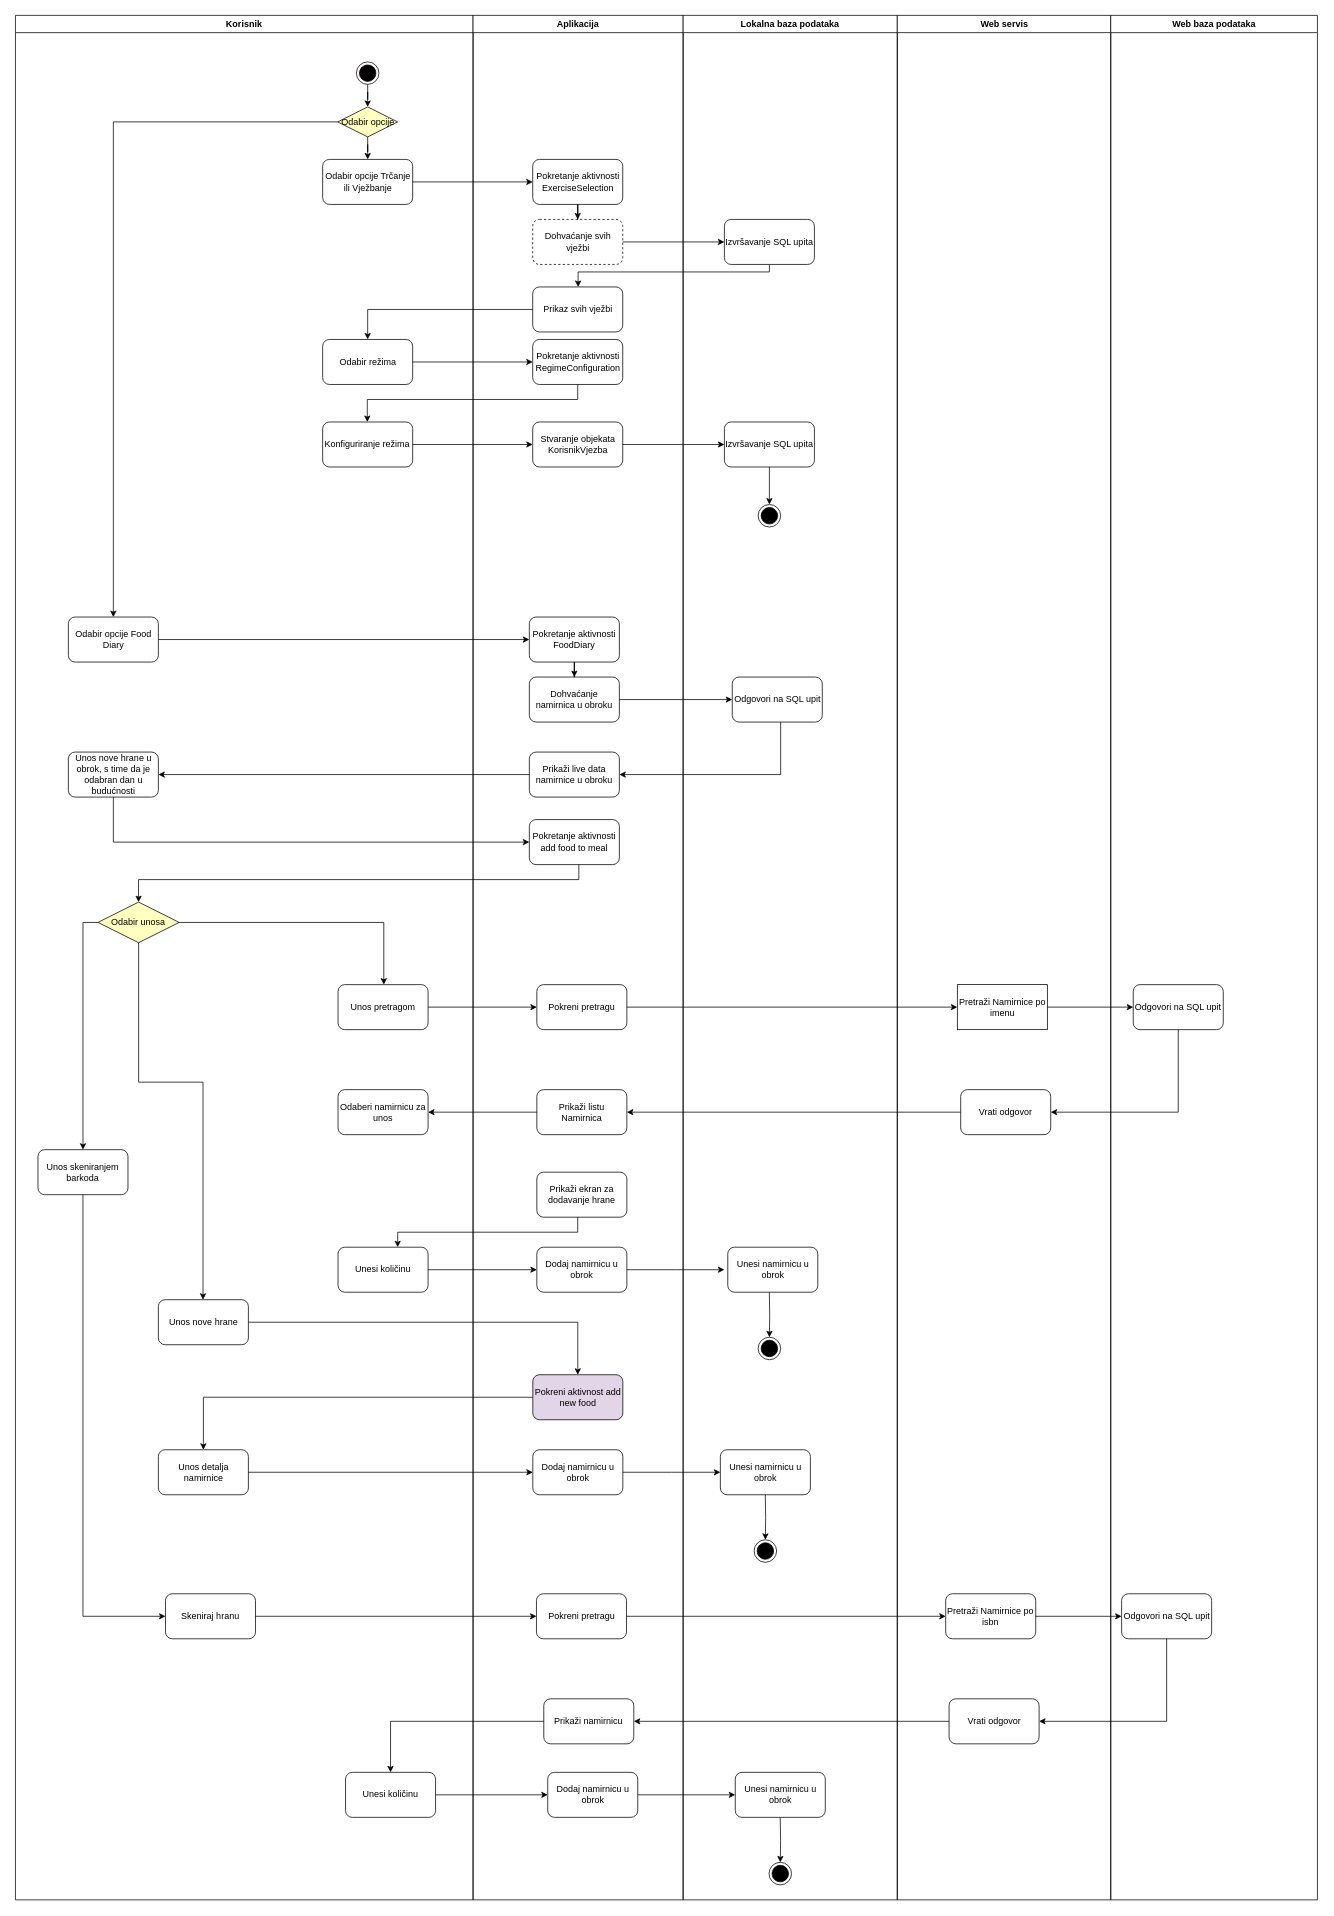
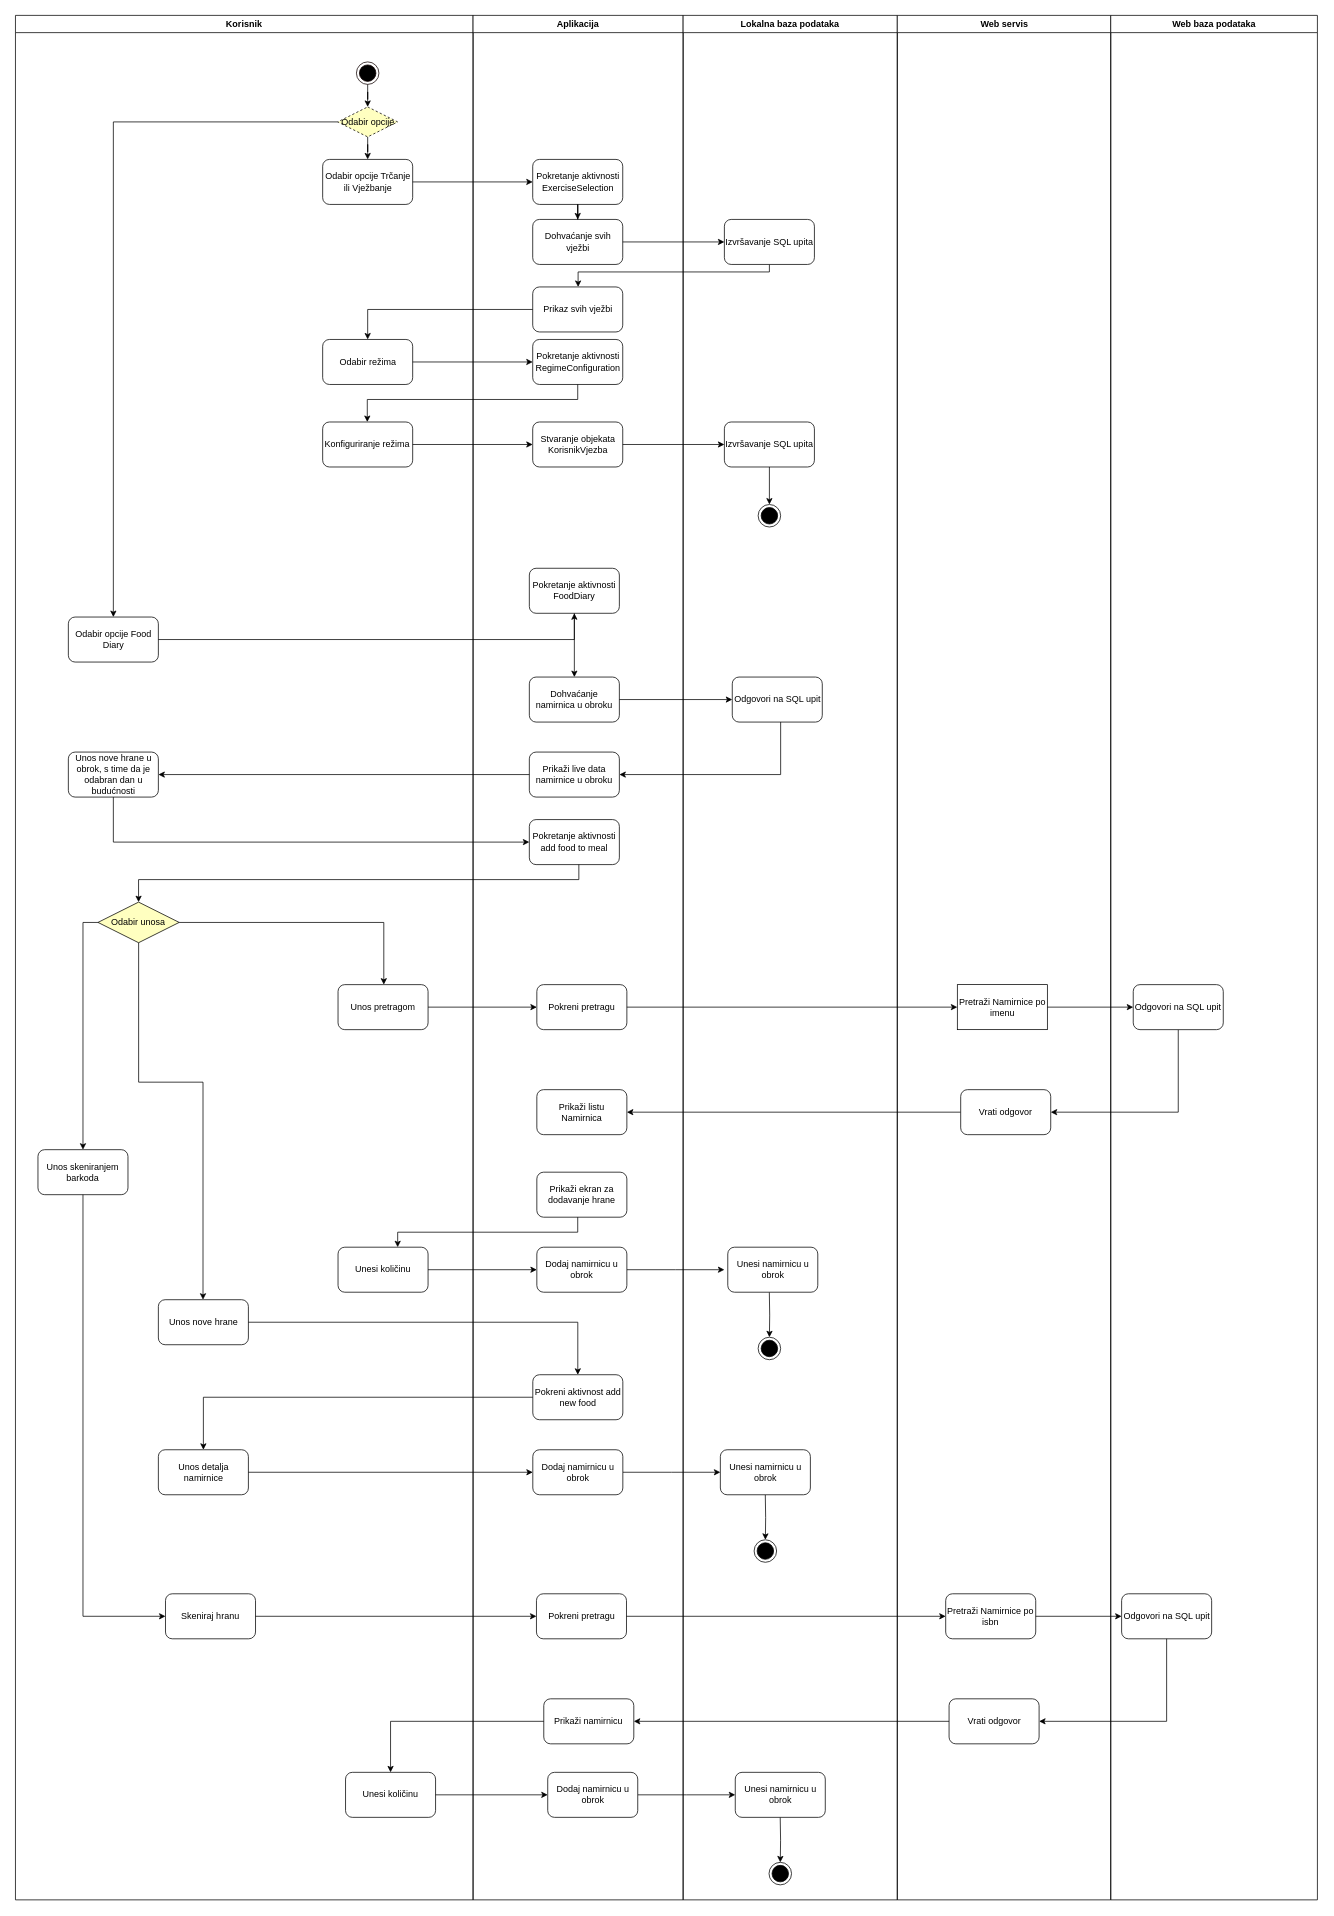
node "Odabir opcije": style solid -> dashed
node "Dohvaćanje svih vježbi": style dashed -> solid
node "Pokretanje aktivnosti FoodDiary": moved (574, 639) -> (574, 591)
node "Odaberi namirnicu za unos": removed
edge "Prikaži listu Namirnica" -> "Odaberi namirnicu za unos": removed
node "Pokreni aktivnost add new food": fillcolor #e1d5e7 -> #ffffff
